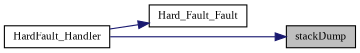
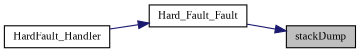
edge "HardFault_Handler" -> "stackDump": now "Hard_Fault_Fault" -> "stackDump"
